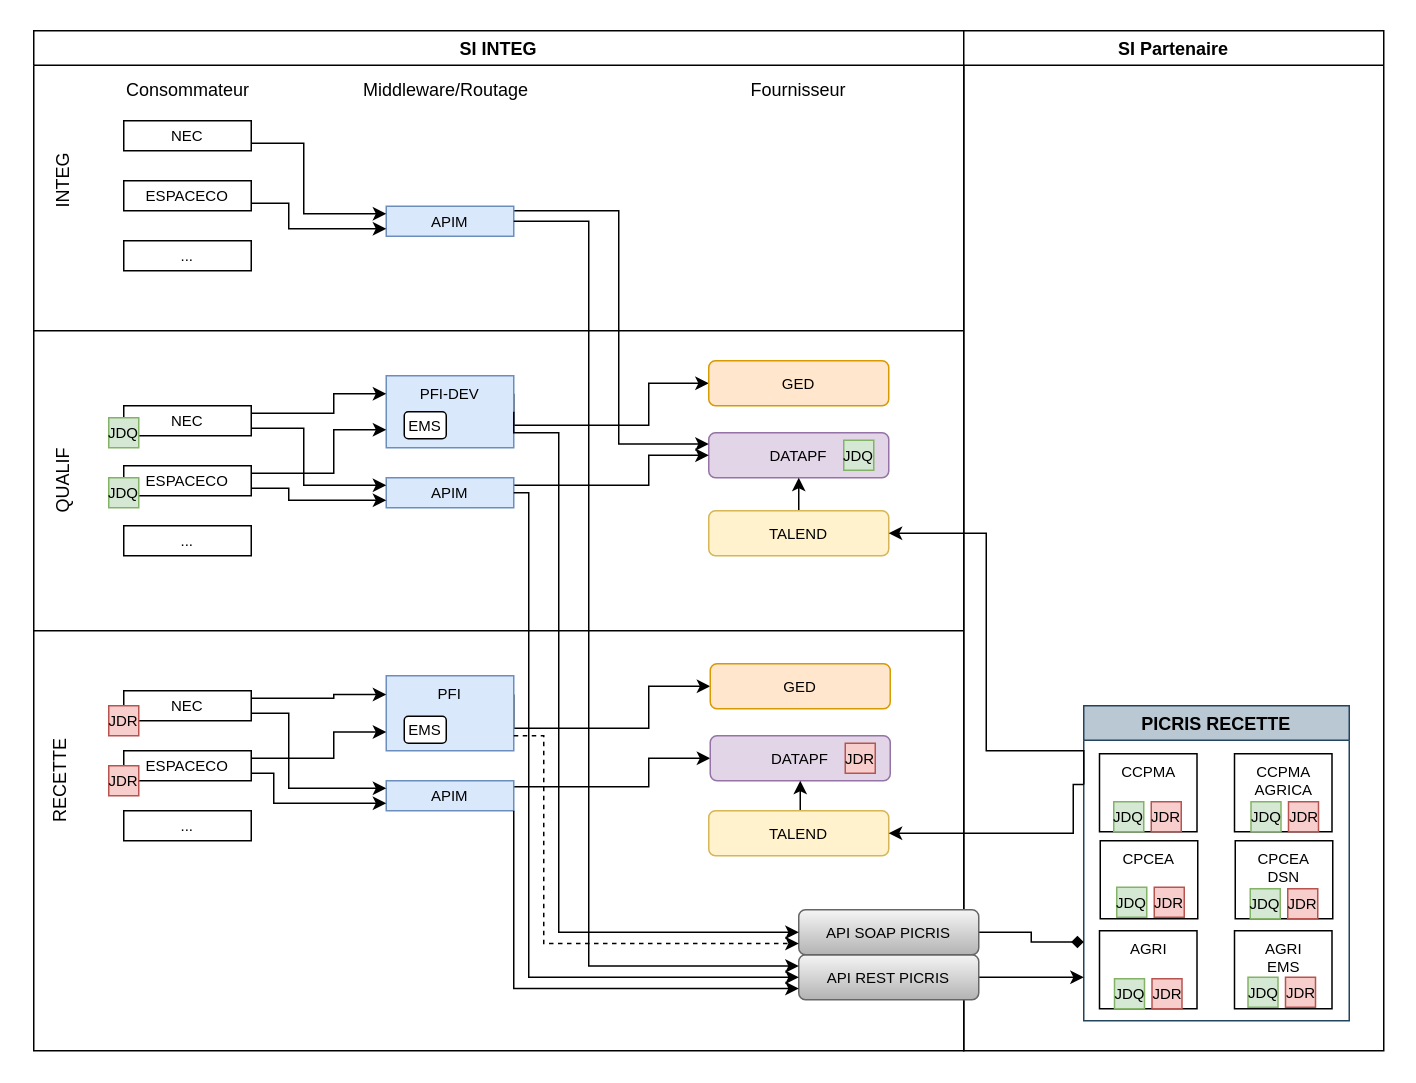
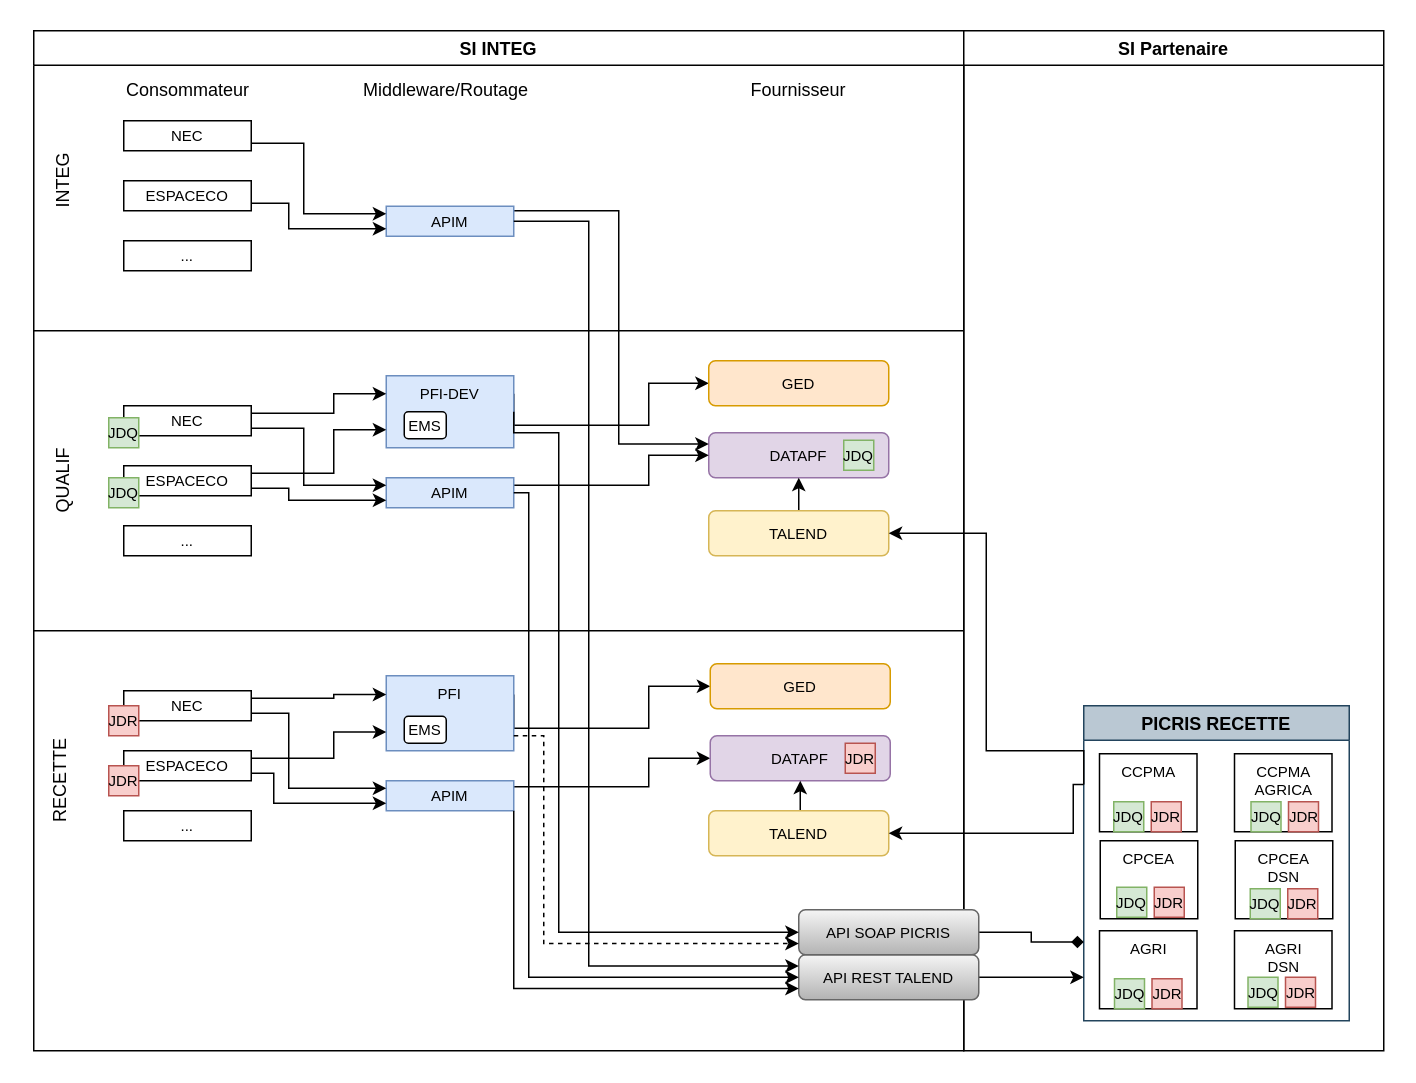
node "AGRI EMS": label "AGRI EMS" -> "AGRI DSN"
node "API REST PICRIS": label "API REST PICRIS" -> "API REST TALEND"
